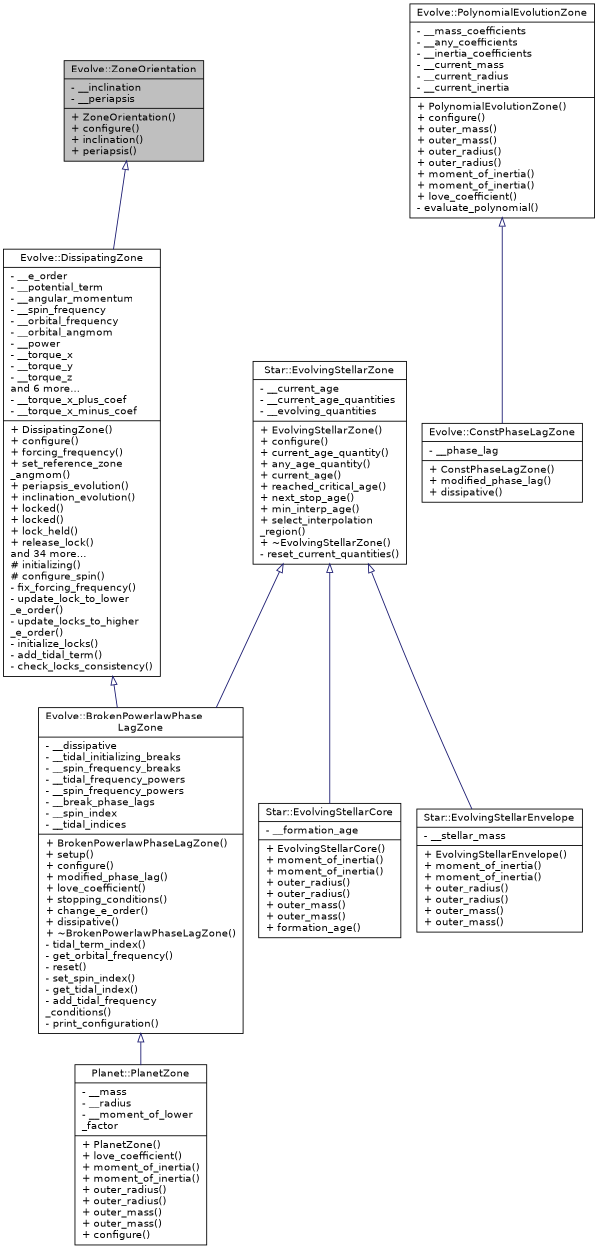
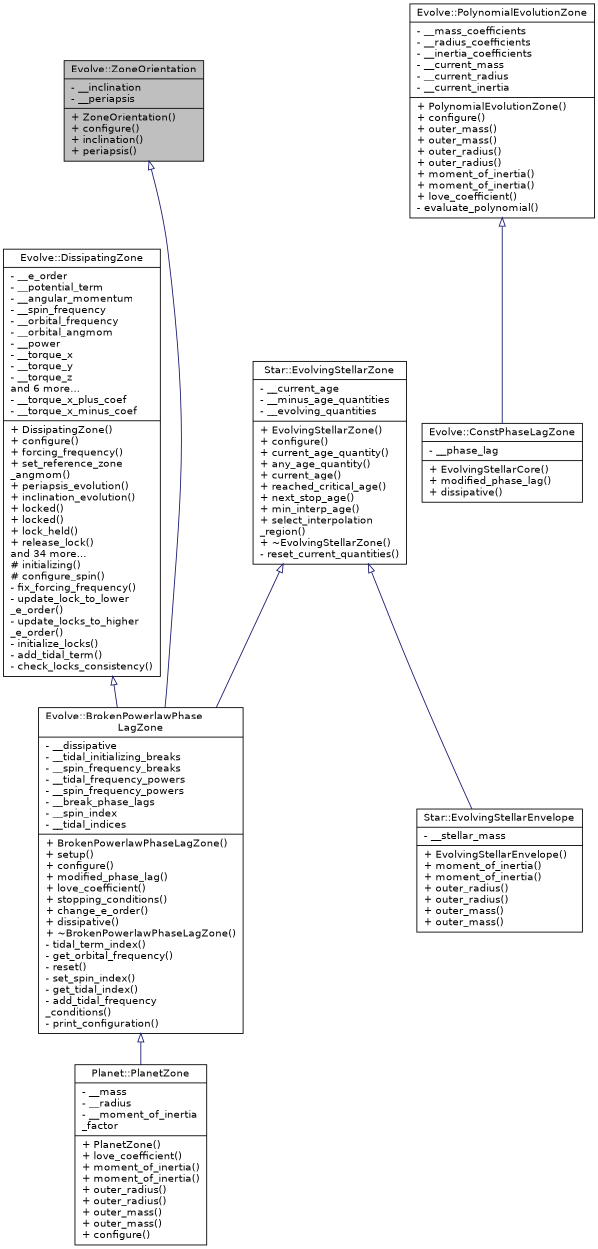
node "Evolve::PolynomialEvolutionZone": text "- __any_coefficients" -> "- __radius_coefficients"
edge "Evolve::DissipatingZone" -> "Evolve::ZoneOrientation": now "Evolve::BrokenPowerlawPhase" -> "Evolve::ZoneOrientation"
node "Star::EvolvingStellarZone": text "- __current_age_quantities" -> "- __minus_age_quantities"
node "Evolve::ConstPhaseLagZone": text "+ ConstPhaseLagZone()" -> "+ EvolvingStellarCore()"
node "Star::EvolvingStellarCore": removed
node "Planet::PlanetZone": text "- __moment_of_lower" -> "- __moment_of_inertia"
